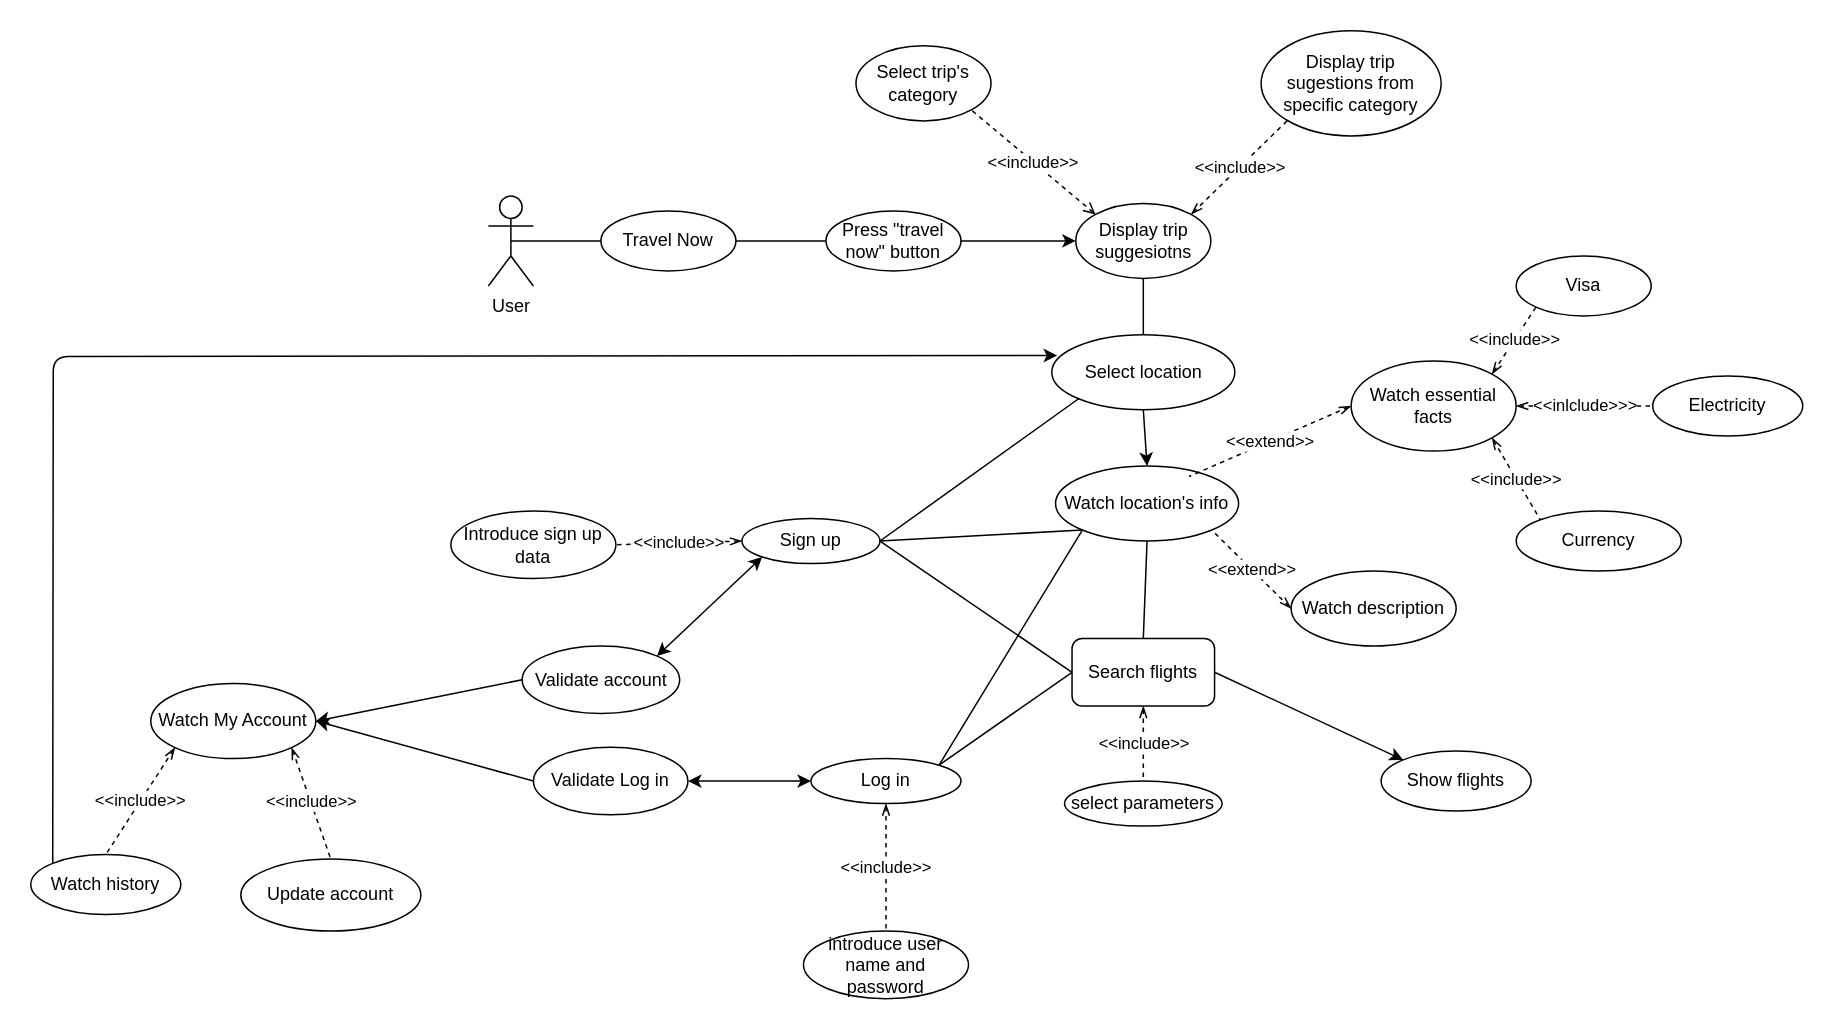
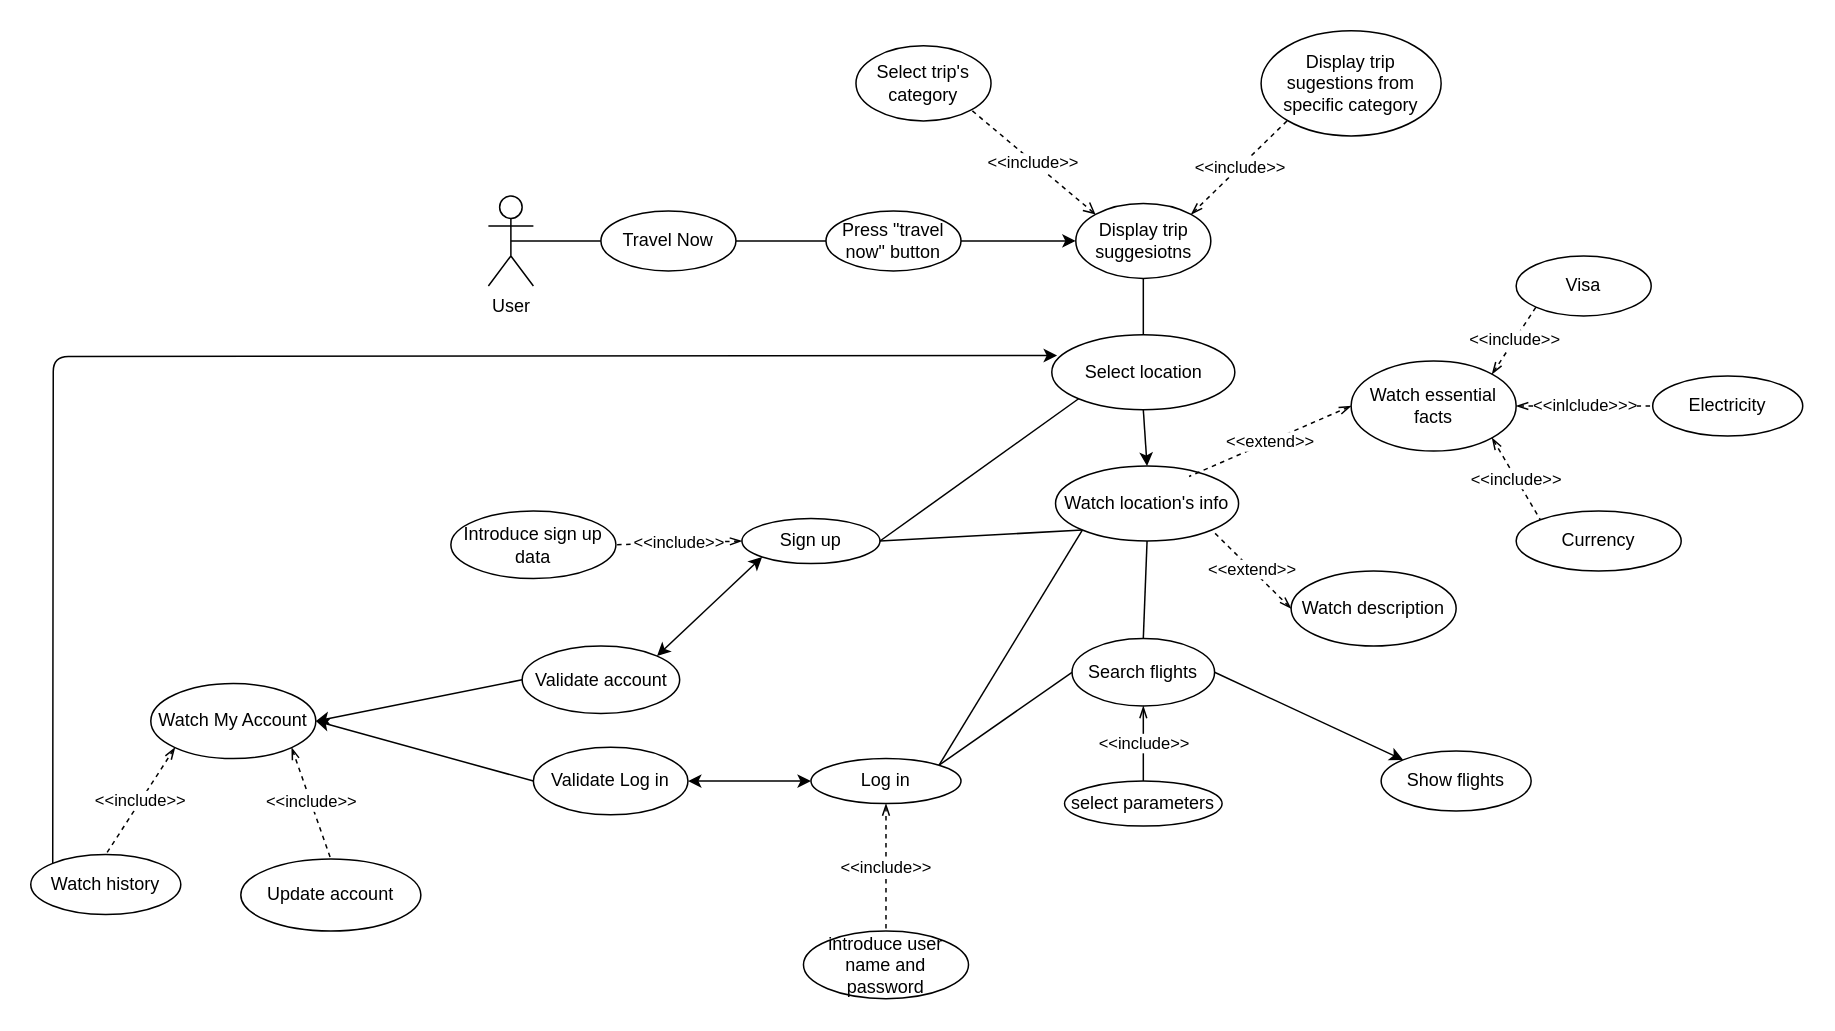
edge "Sign up" -- "Search flights": removed
node "Search flights": shape rounded rectangle -> ellipse
edge "select parameters" -> "Search flights": style dashed -> solid
